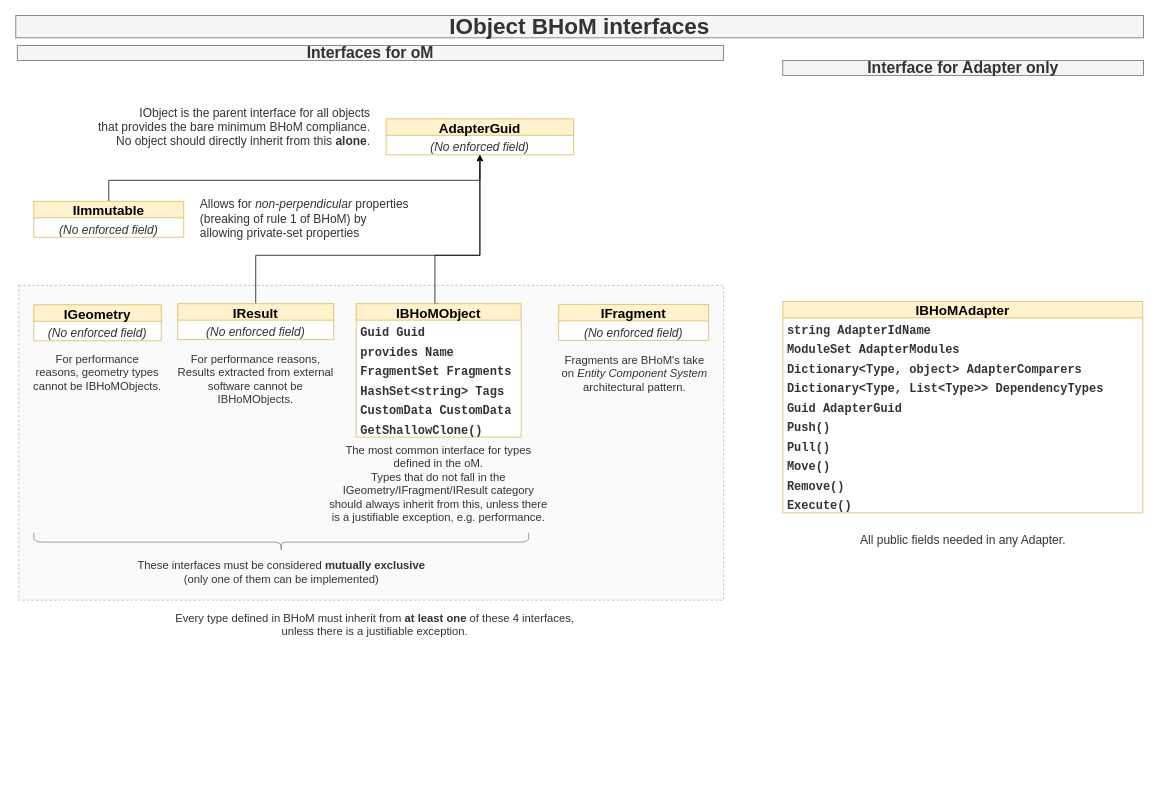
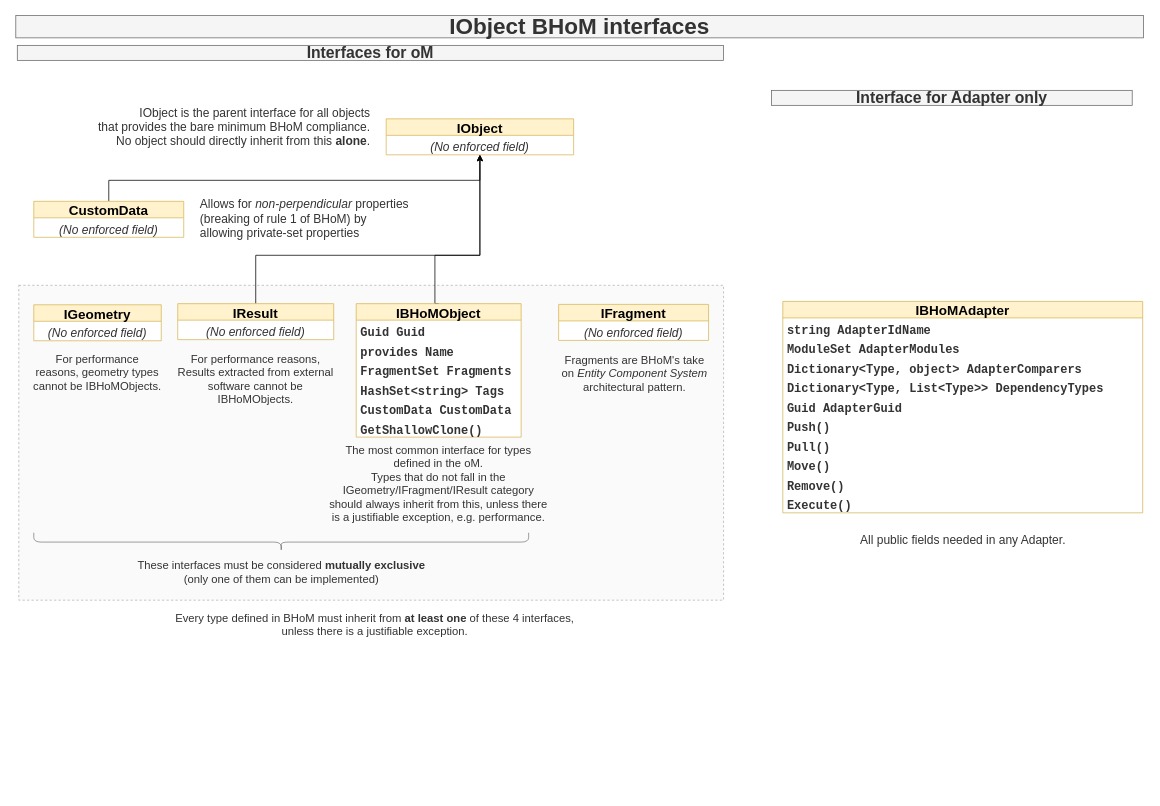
node "Interface for Adapter only": moved (963, 68) -> (952, 98)
node "AdapterGuid": label "AdapterGuid" -> "IObject"
node "IImmutable": label "IImmutable" -> "CustomData"
